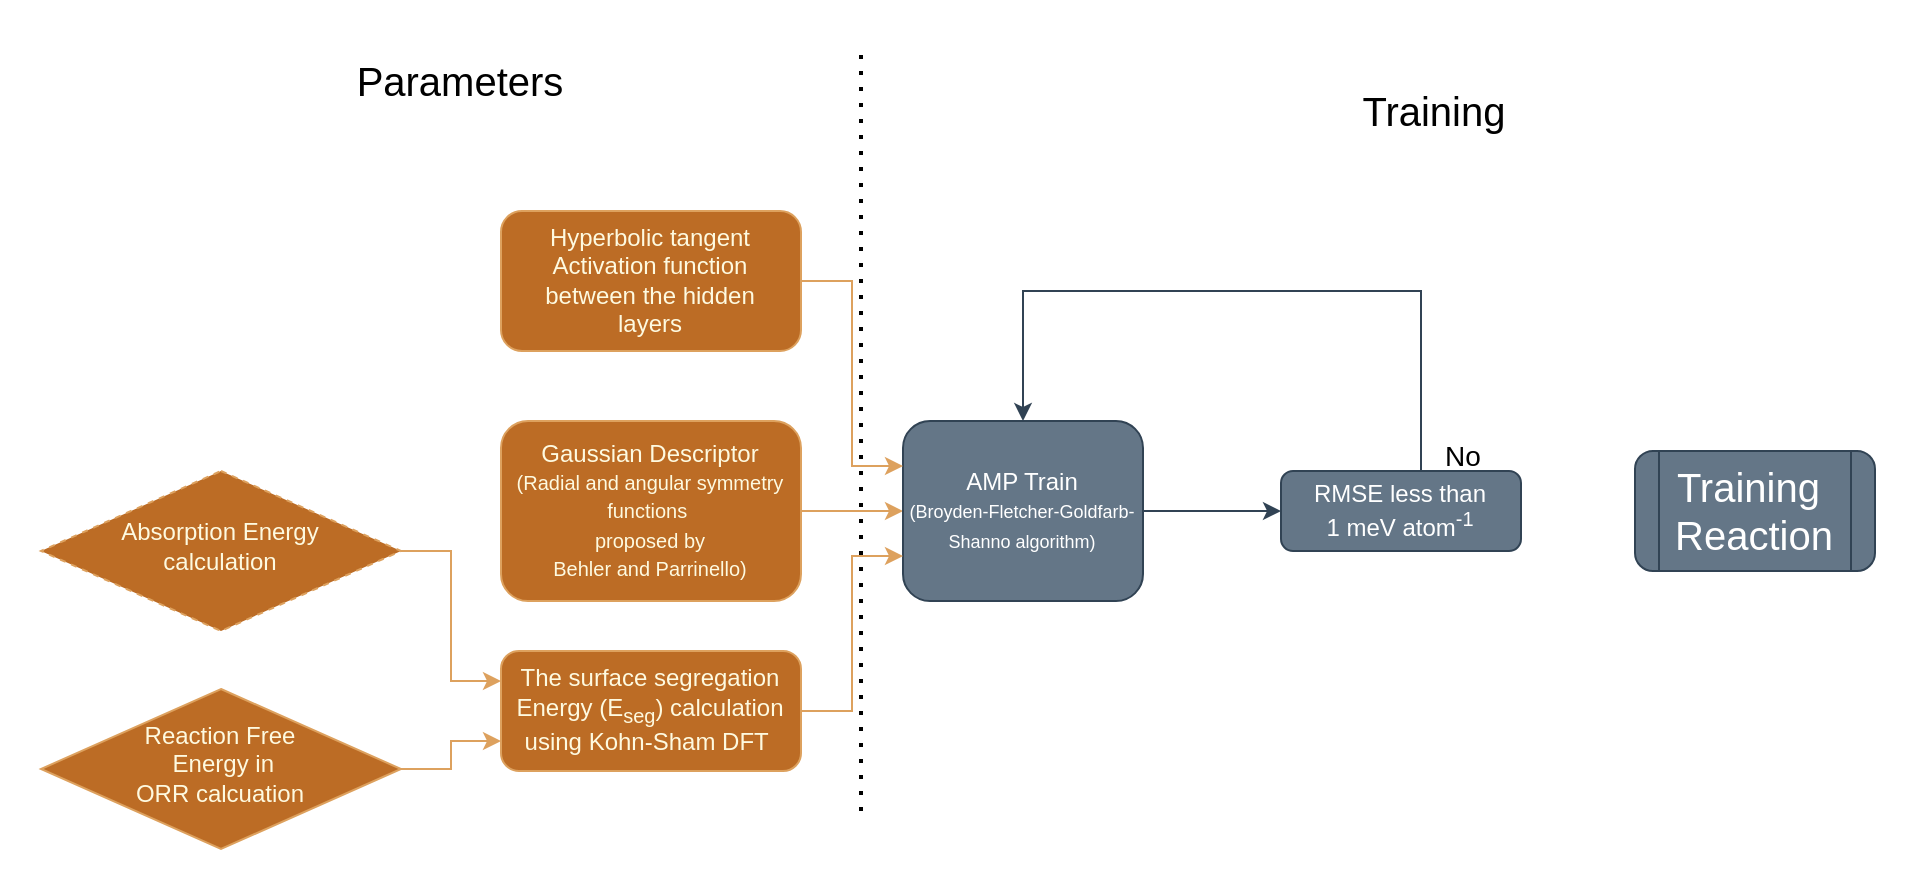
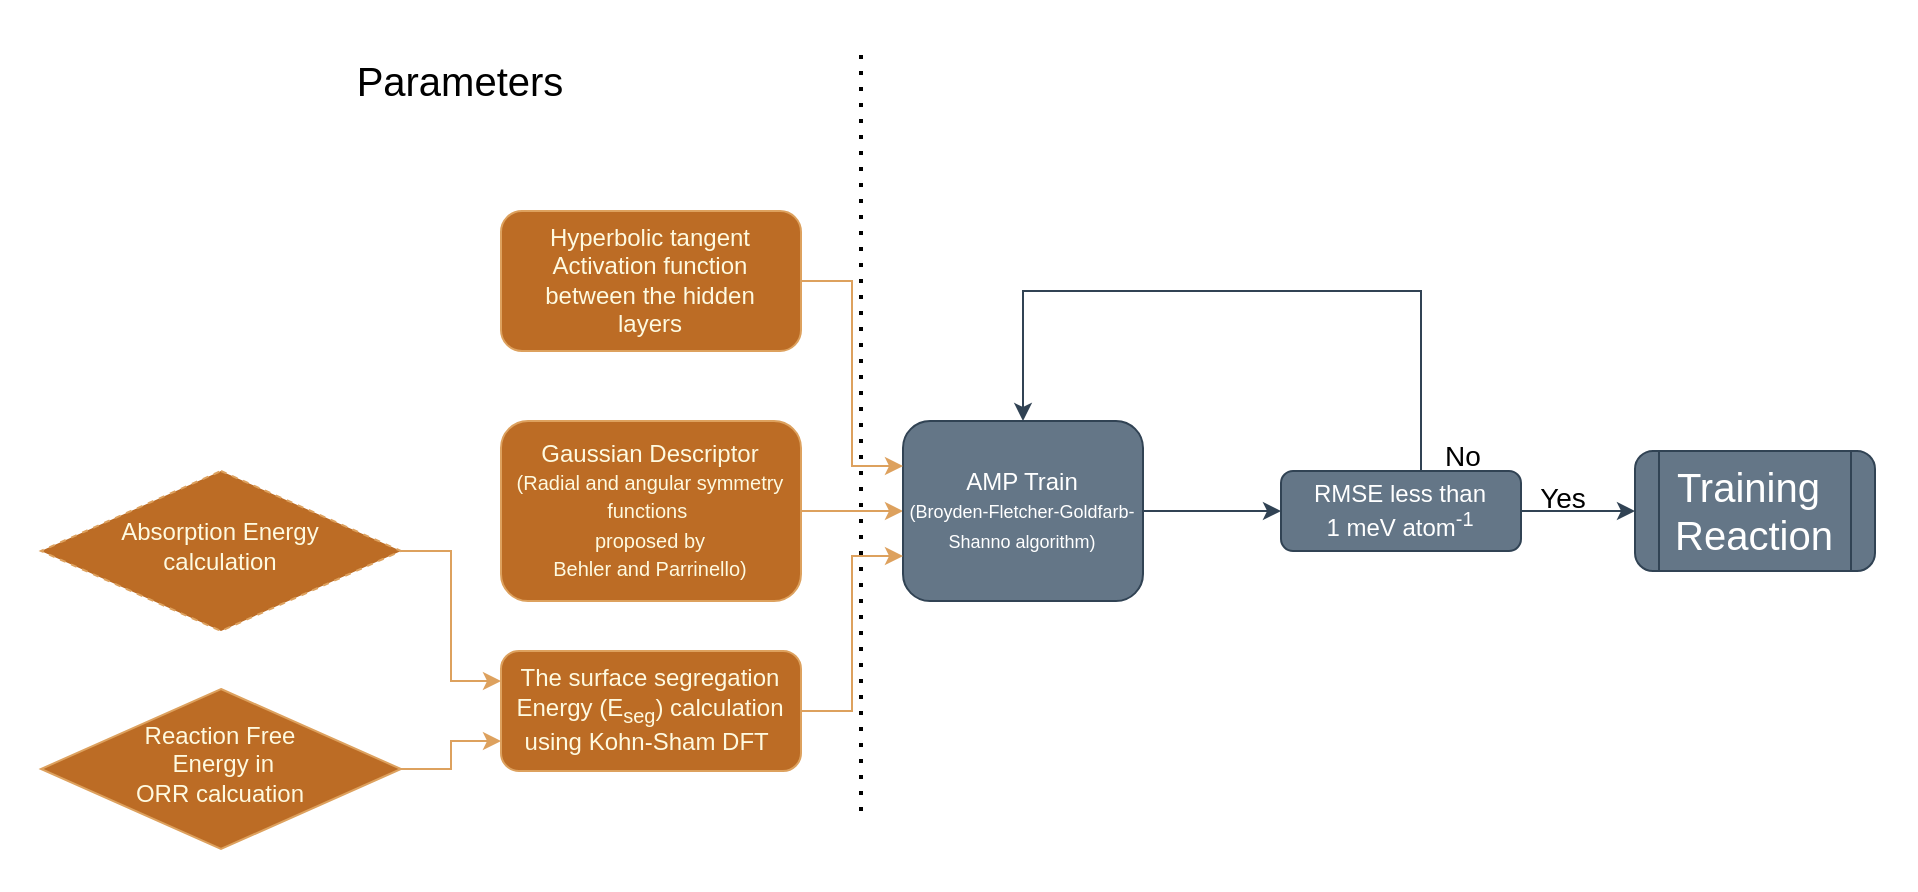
node "Training": removed
edge "RMSE less than 1 meV atom-1" -> "Training Reaction": added, label "Yes"
